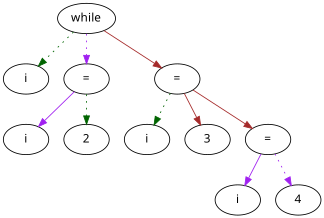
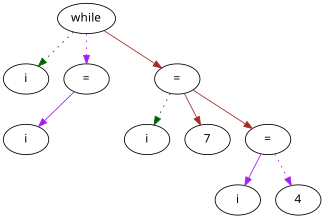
node "2": removed
node "3": label "3" -> "7"
